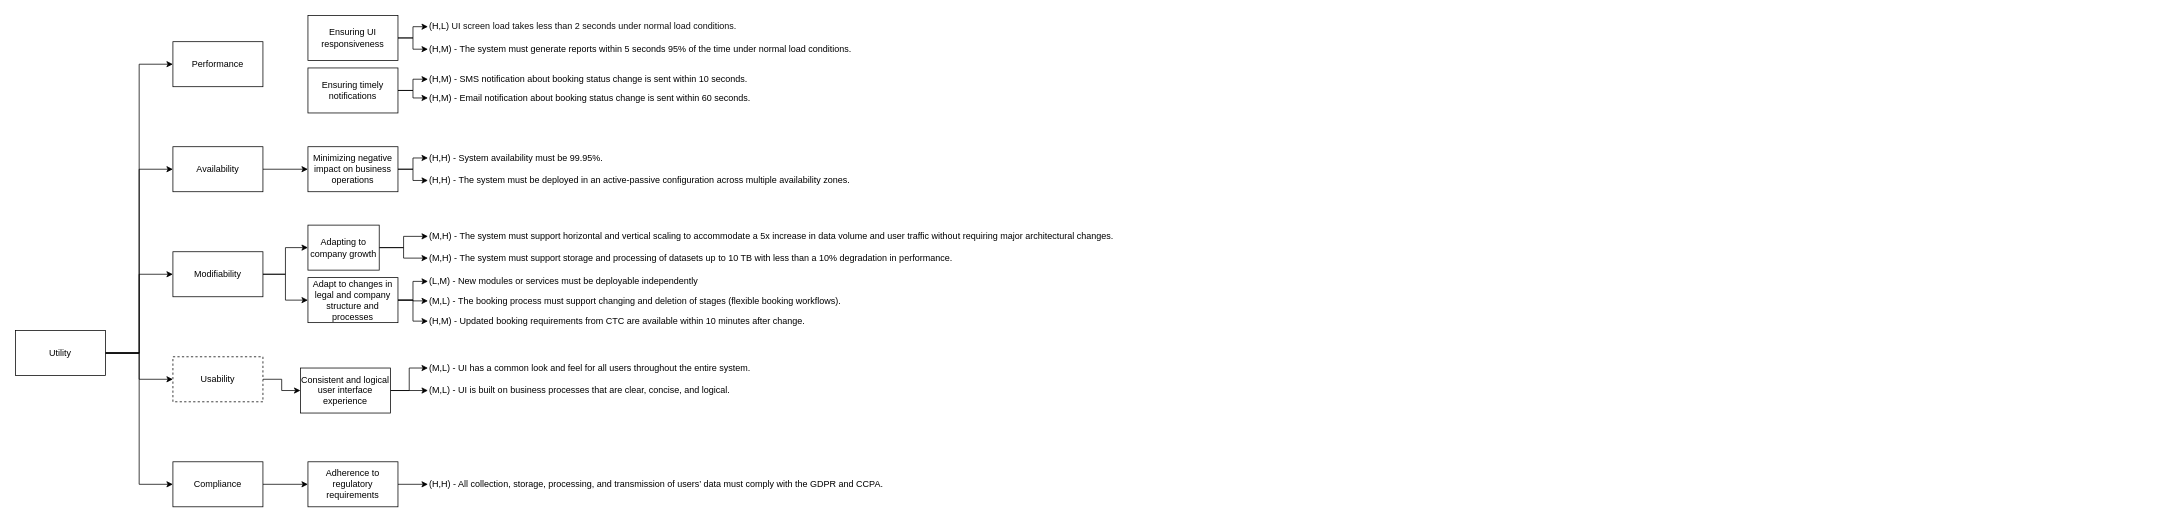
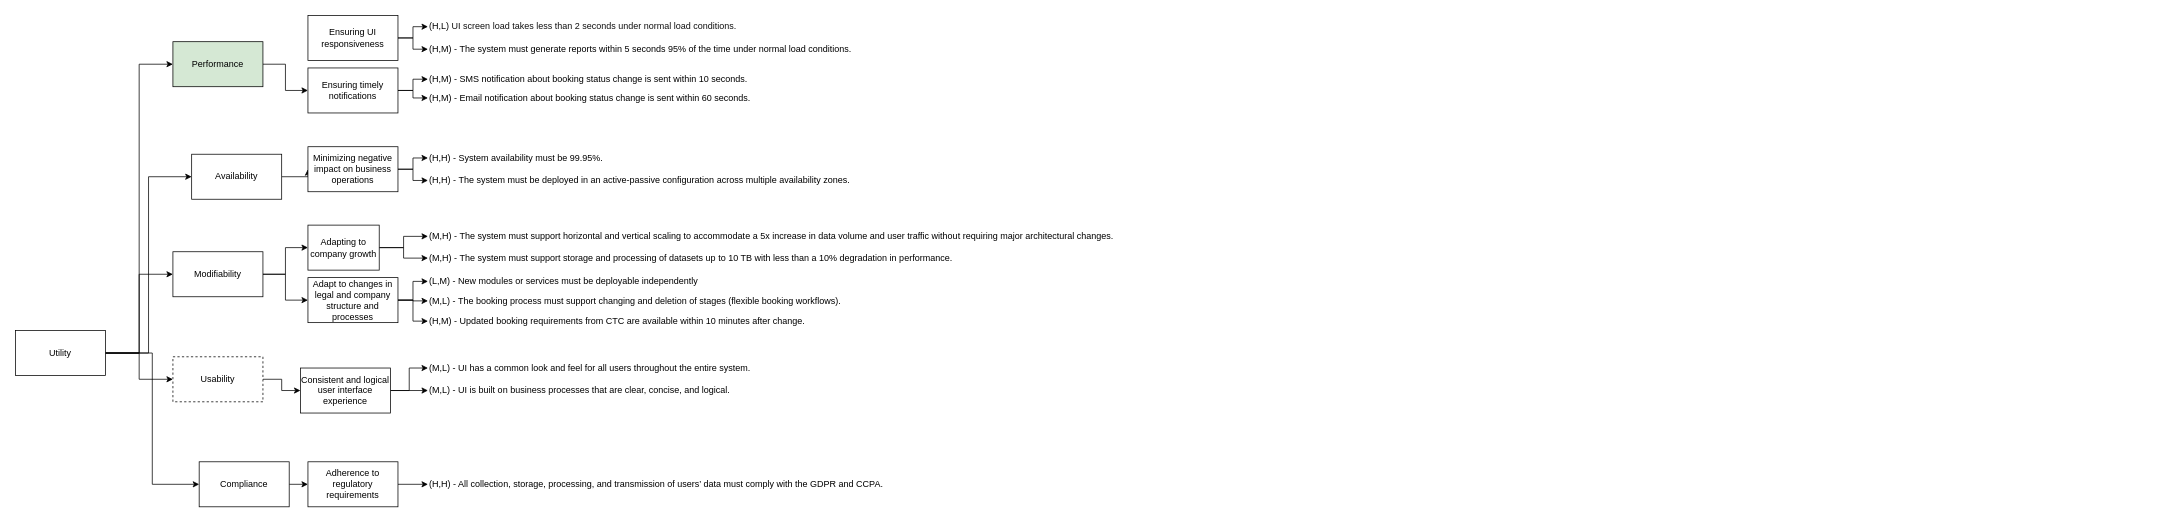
node "Performance": fillcolor #ffffff -> #d5e8d4
edge "Performance" -> "Ensuring timely notifications": added
node "Availability": moved (218, 169) -> (237, 177)
node "Compliance": moved (218, 484) -> (244, 484)
